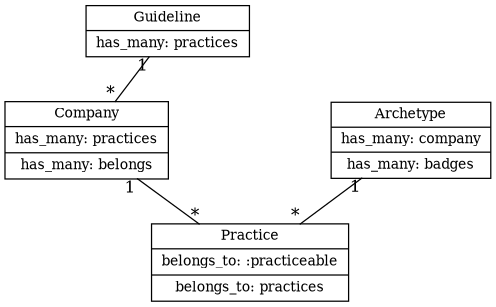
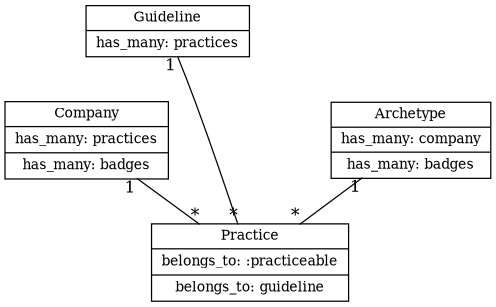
edge "Guideline" -- "Company": now "Guideline" -- "Practice"
node "Company": text "has_many: belongs" -> "has_many: badges"
node "Practice": text "belongs_to: practices" -> "belongs_to: guideline"
